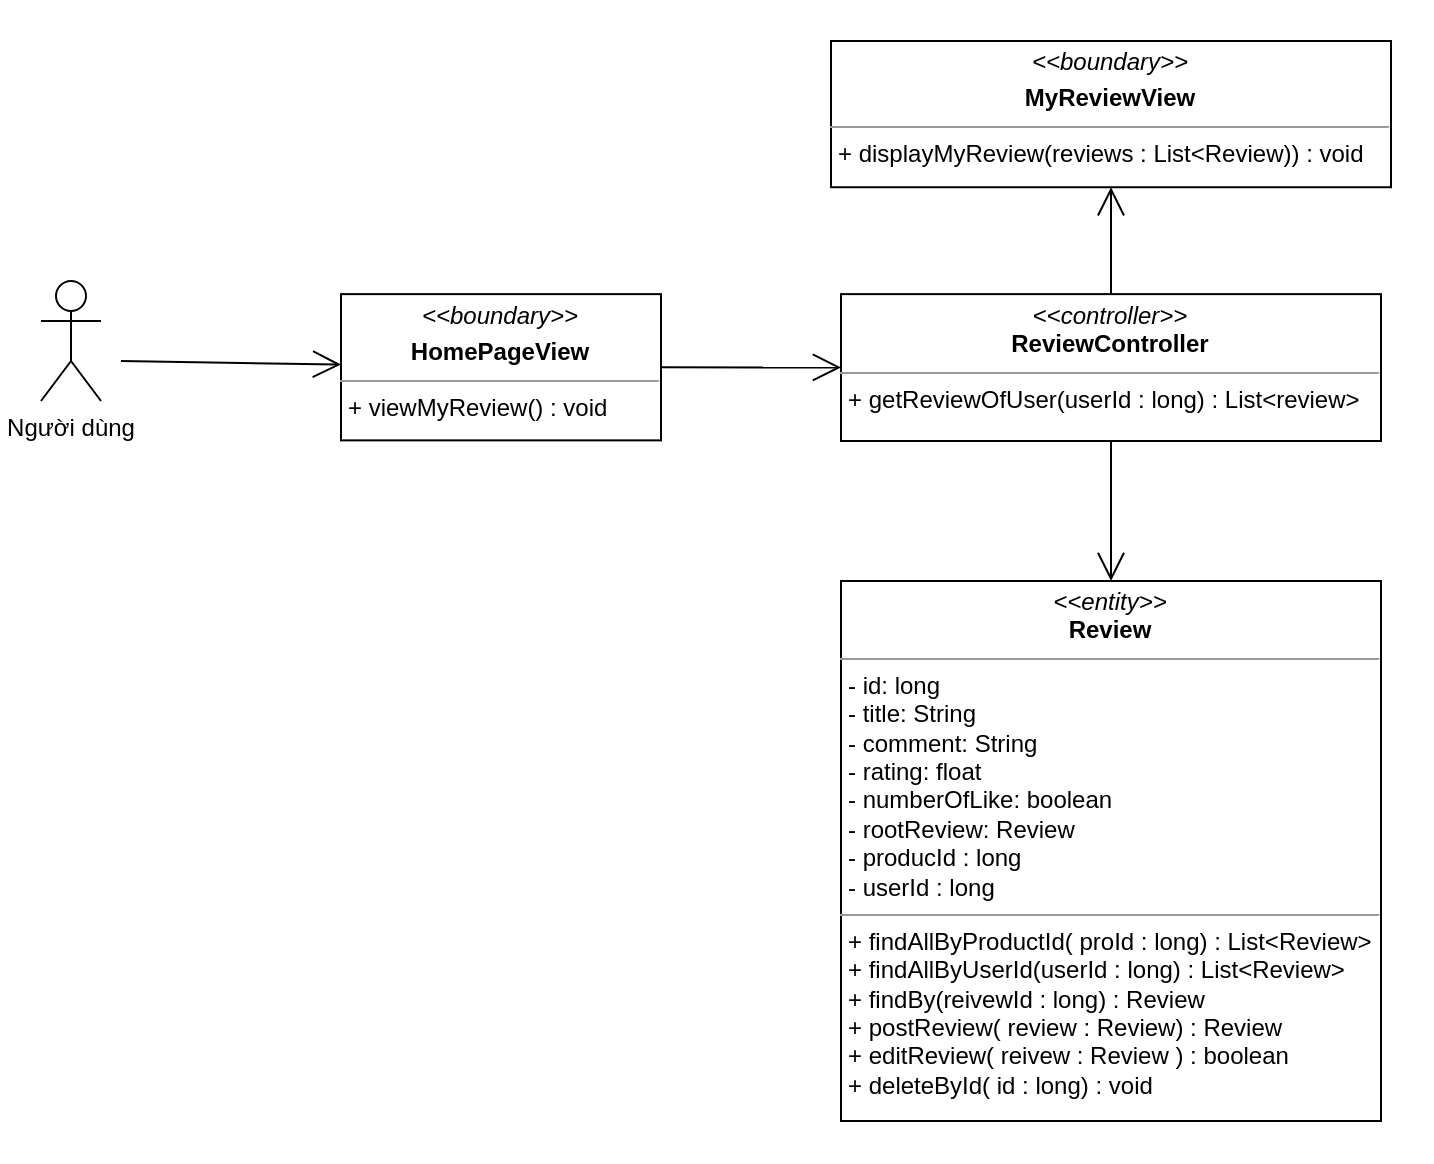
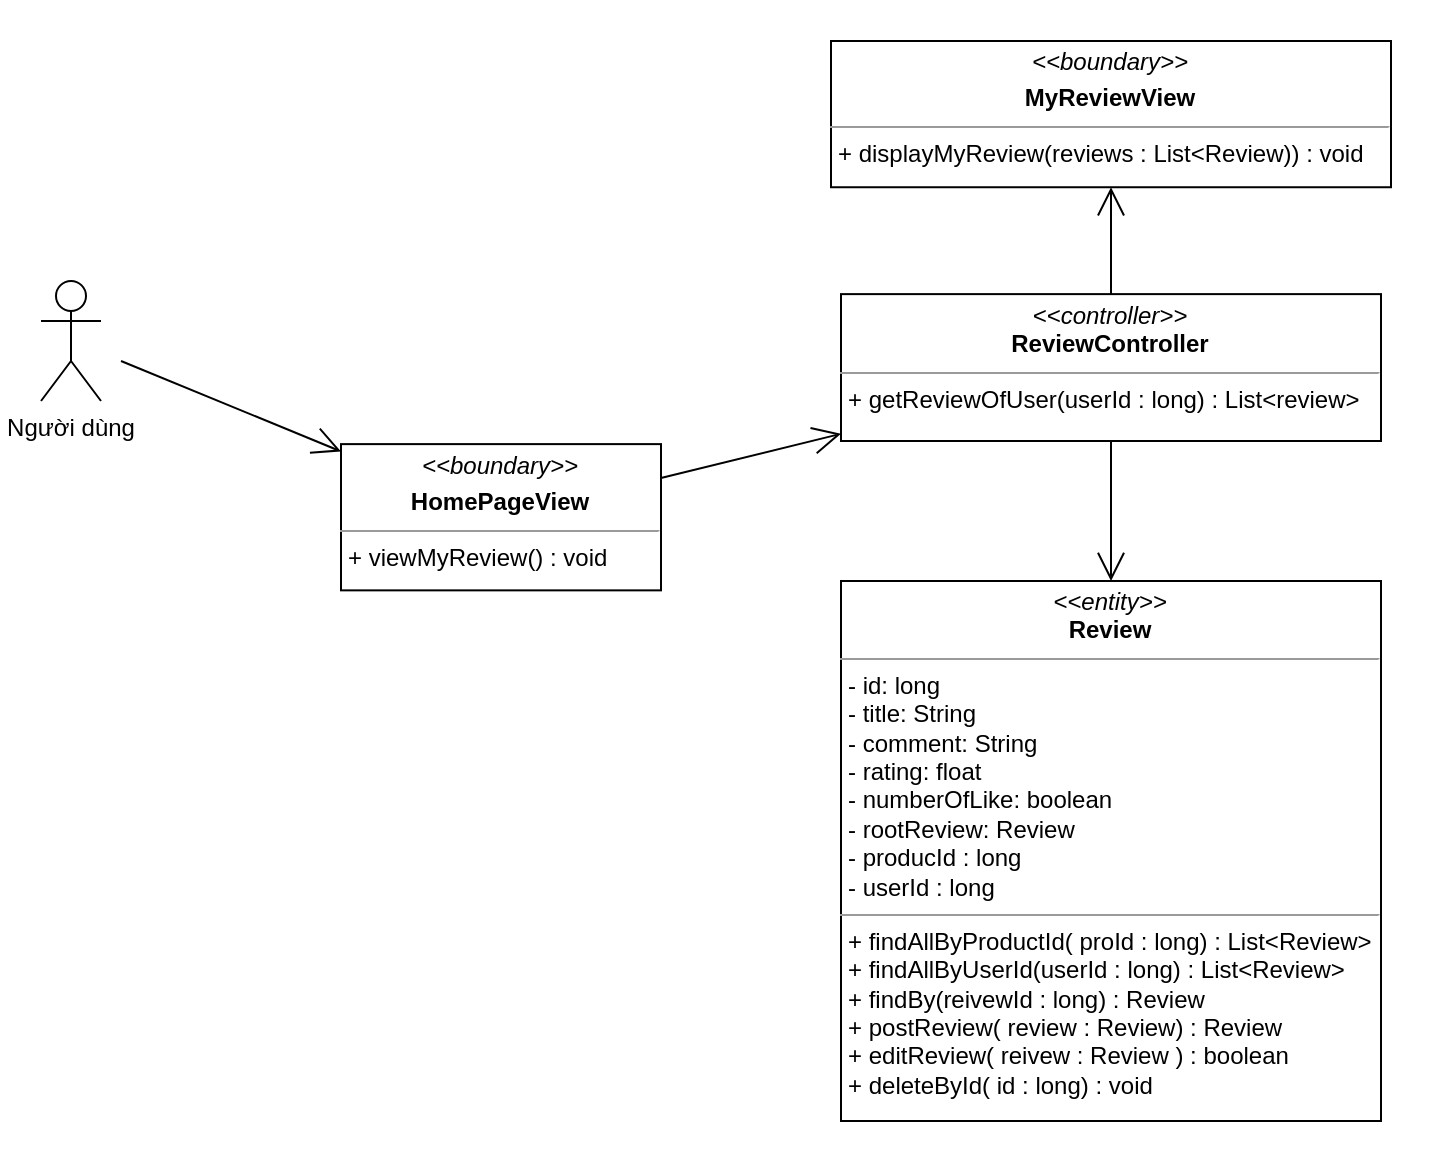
node "<<boundary>> HomePageView + viewMyReview() : void": moved (501, 367) -> (501, 517)
